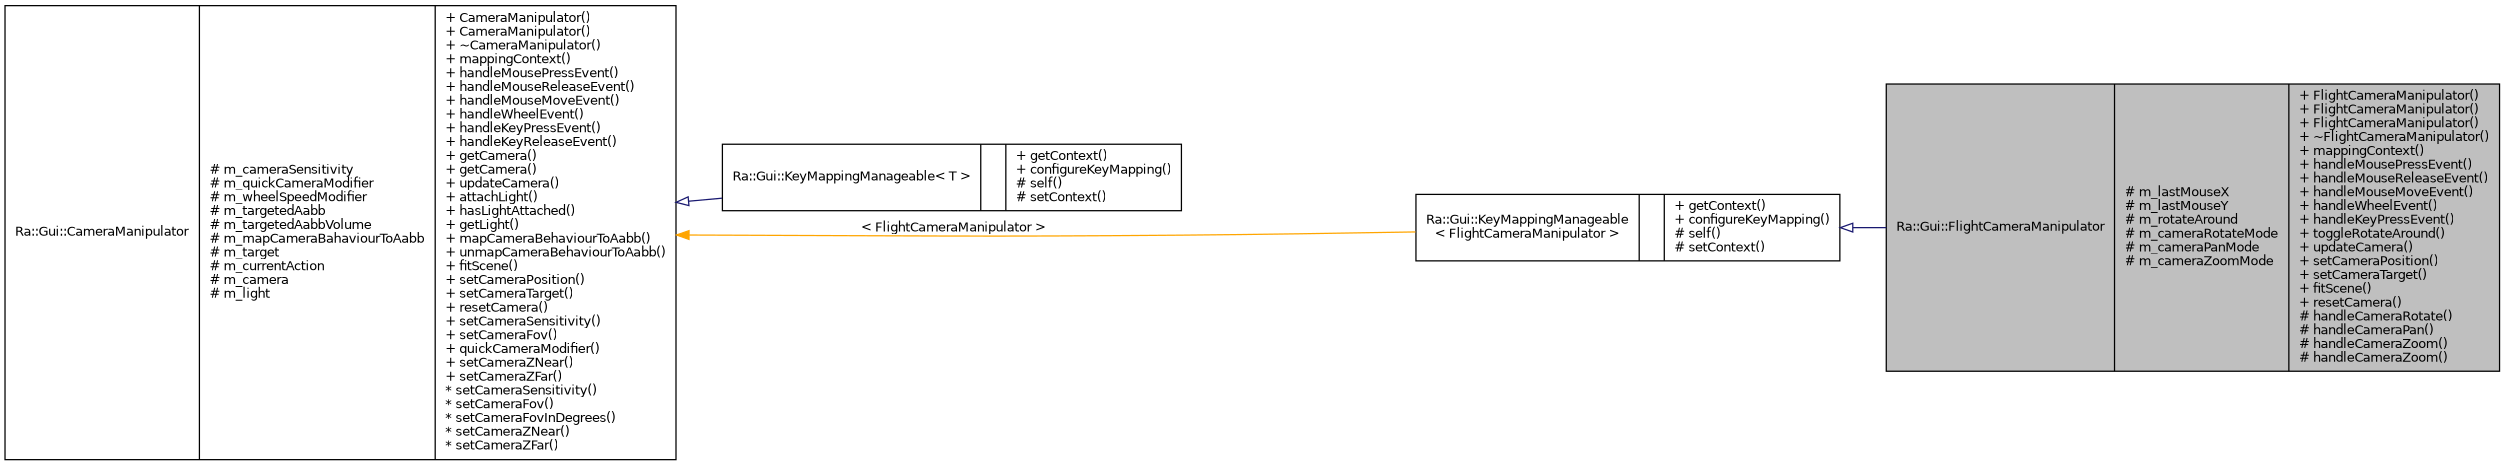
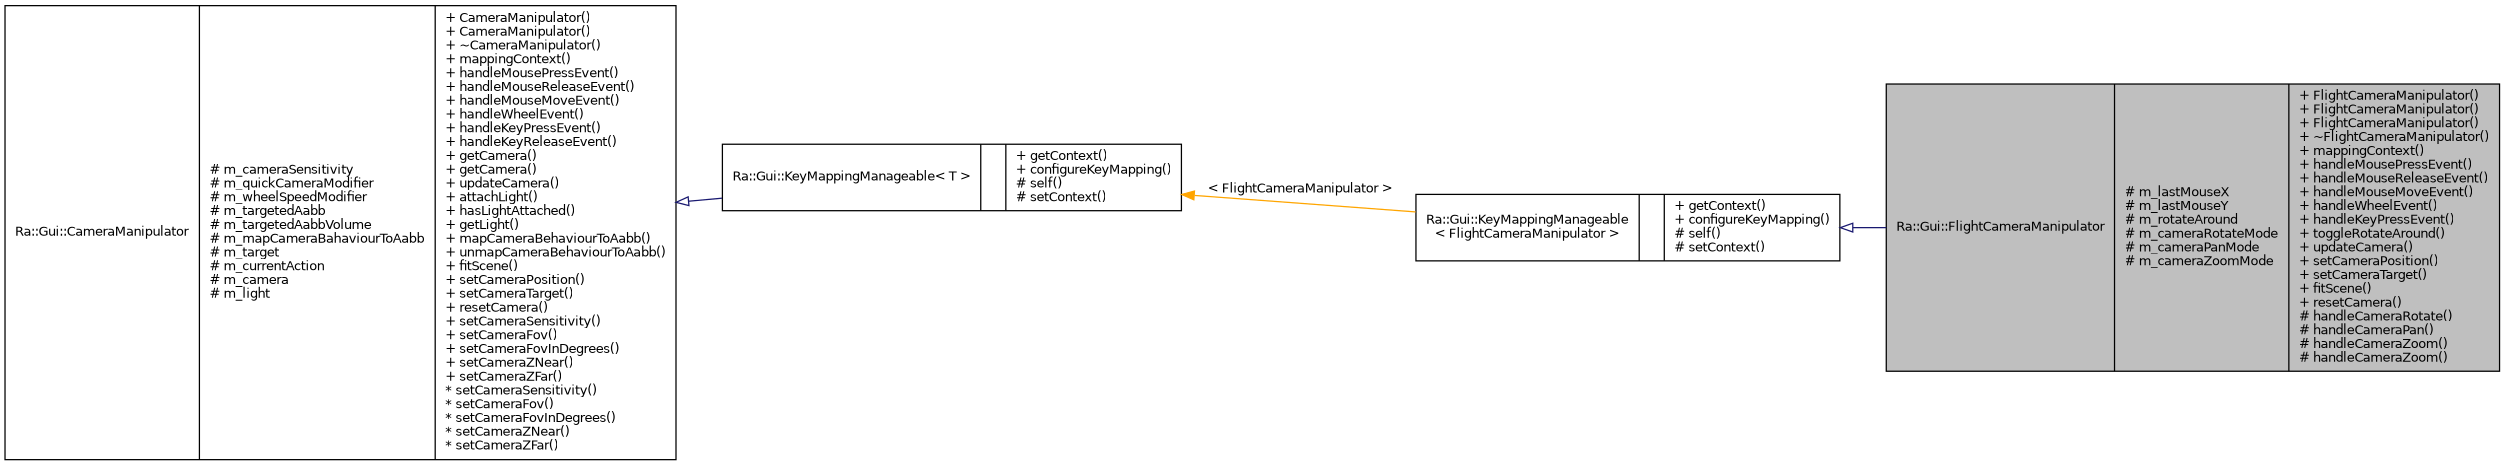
edge "Ra::Gui::KeyMappingManageable" -> "Ra::Gui::CameraManipulator": now "Ra::Gui::KeyMappingManageable" -> "Ra::Gui::KeyMappingManageable< T >"
node "Ra::Gui::CameraManipulator": text "+ quickCameraModifier()" -> "+ setCameraFovInDegrees()"
